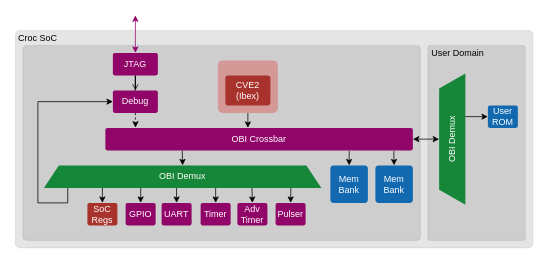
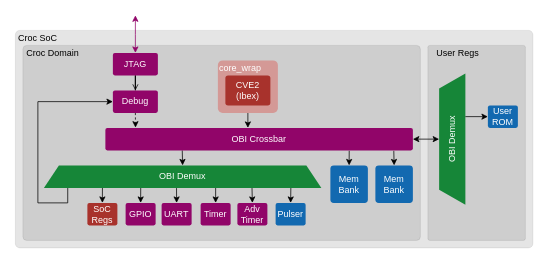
node "Croc Domain": added
node "User Domain": label "User Domain" -> "User Regs"
node "core_wrap": added
node "Pulser": fillcolor #910569 -> #1269b0
